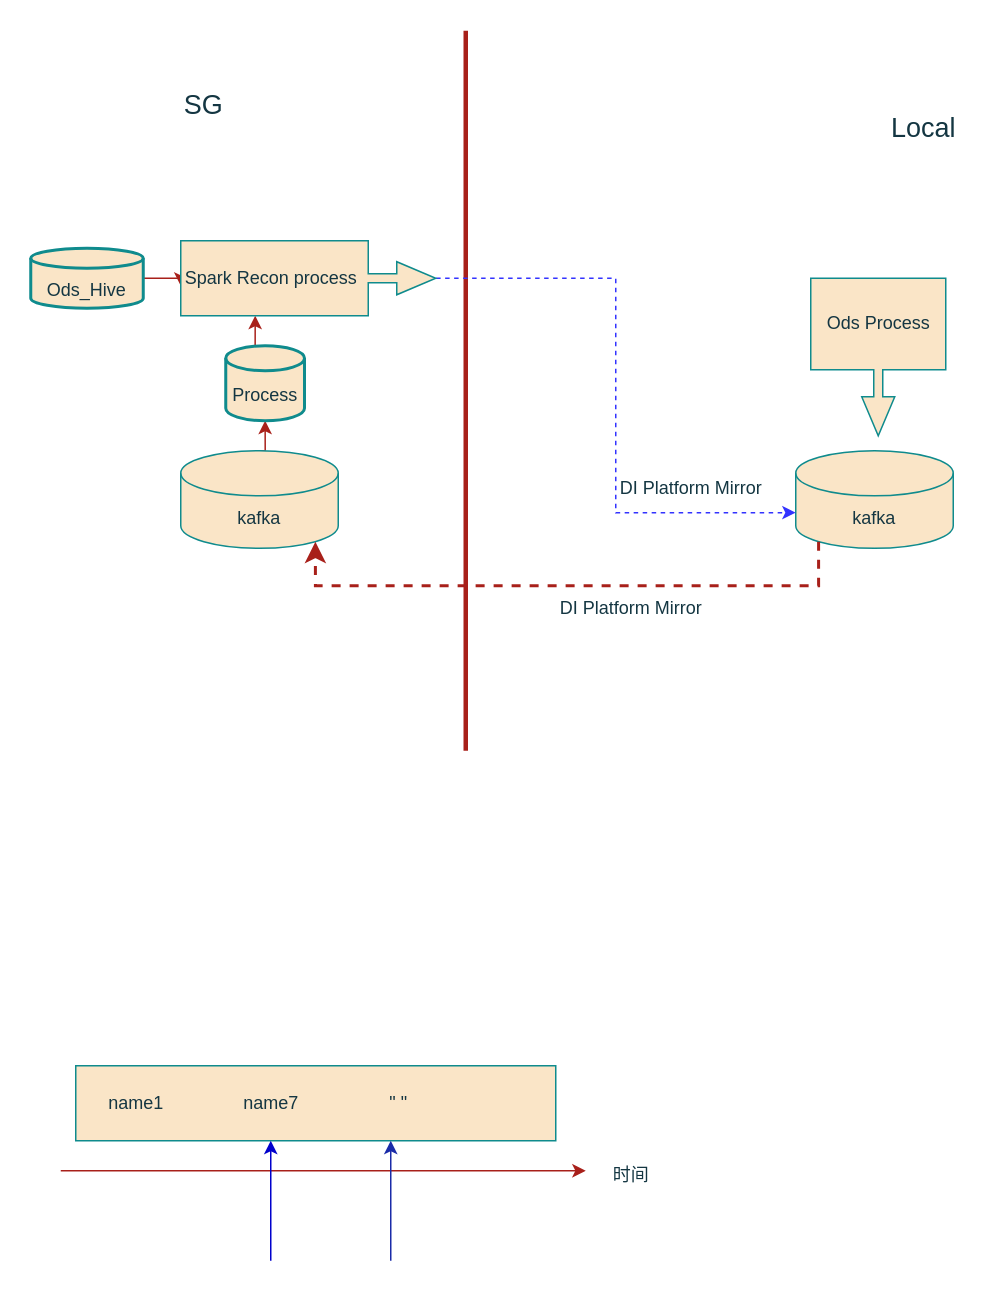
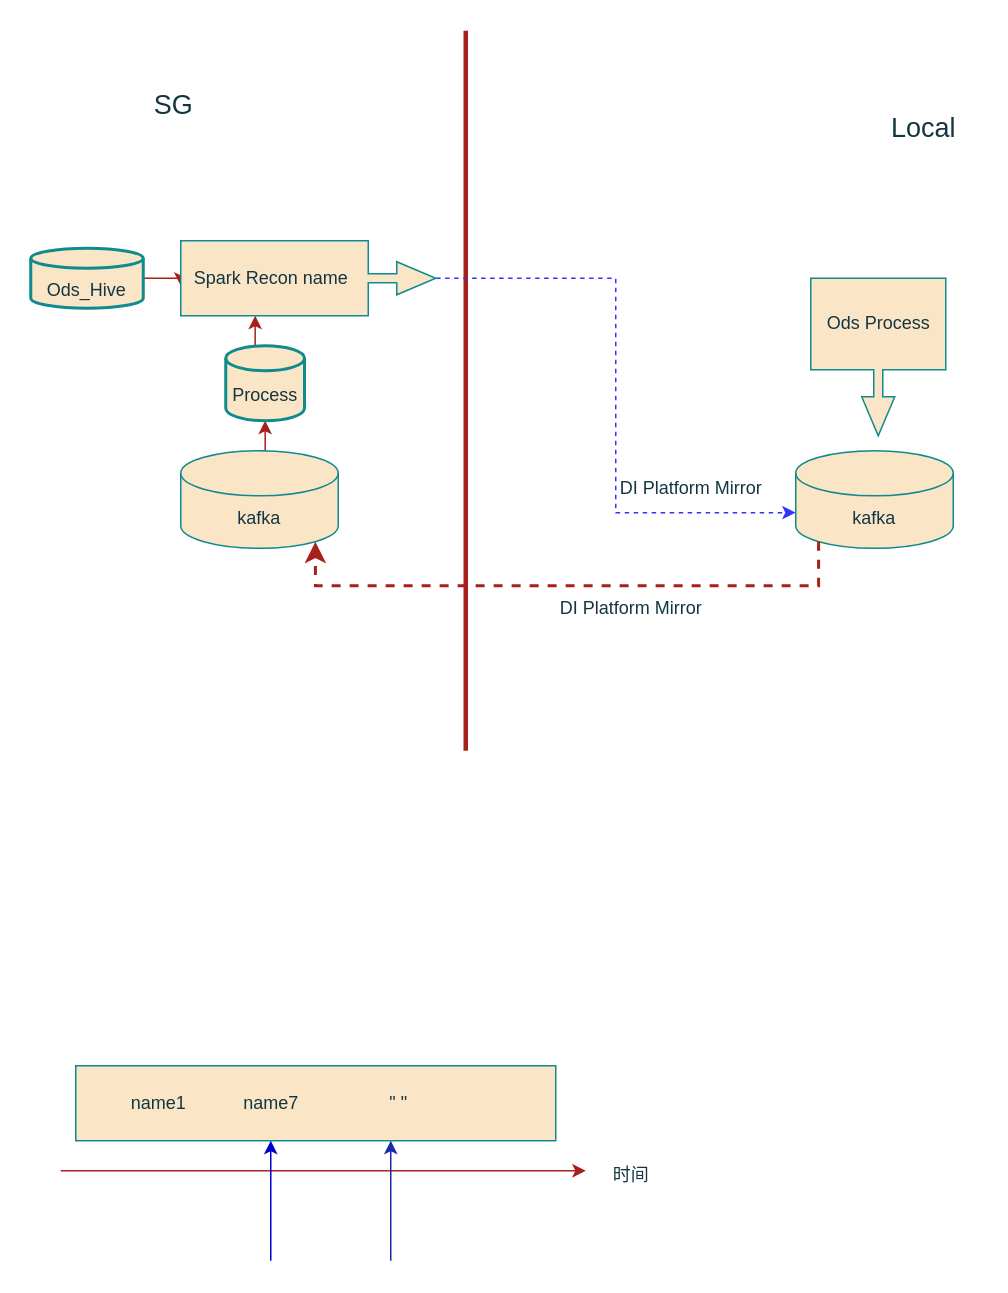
node "SG": moved (203, 106) -> (173, 106)
node "Spark Recon process": label "Spark Recon process" -> "Spark Recon name"
node "name1": moved (136, 1103) -> (158, 1103)
